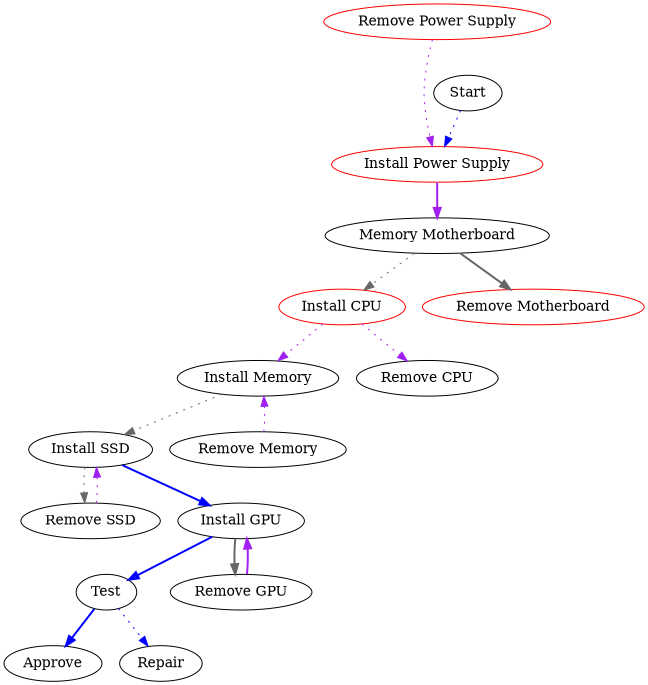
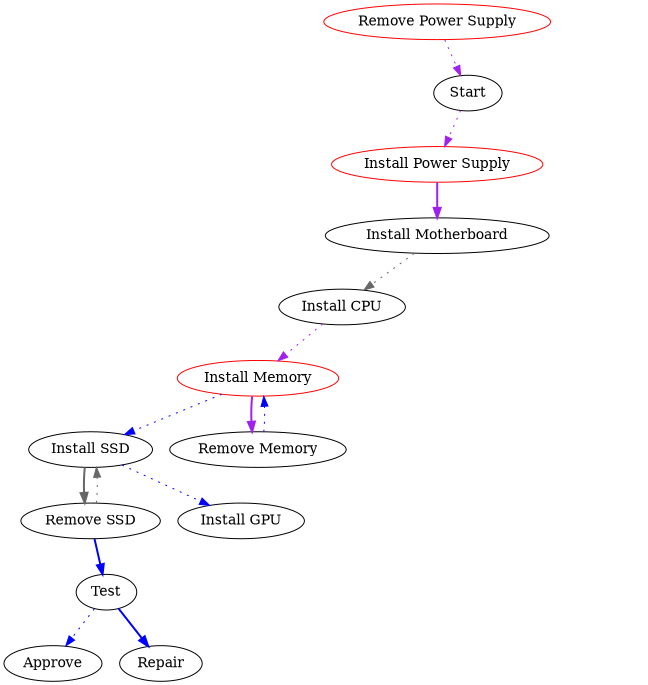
edge "Remove Power Supply" -> "Install Power Supply": now "Remove Power Supply" -> "Start"
edge "Start" -> "Install Power Supply": color blue -> purple
node "Memory Motherboard": label "Memory Motherboard" -> "Install Motherboard"
node "Install CPU": color red -> black
node "Remove Motherboard": removed
node "Install Memory": color black -> red
node "Remove CPU": removed
edge "Install Memory" -> "Remove Memory": added
edge "Install Memory" -> "Install SSD": color gray40 -> blue
edge "Remove Memory" -> "Install Memory": color purple -> blue
edge "Install SSD" -> "Remove SSD": style dotted -> bold
edge "Install SSD" -> "Install GPU": style bold -> dotted
edge "Remove SSD" -> "Install SSD": color purple -> gray40
edge "Install GPU" -> "Test": now "Remove SSD" -> "Test"
node "Remove GPU": removed
edge "Test" -> "Approve": style bold -> dotted
edge "Test" -> "Repair": style dotted -> bold
